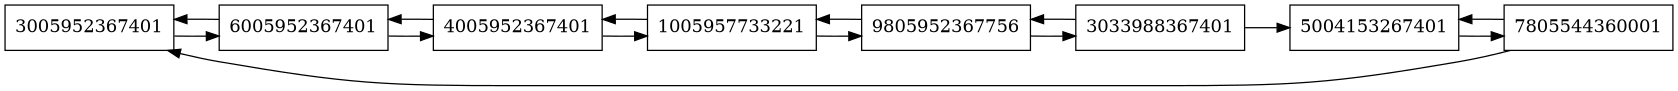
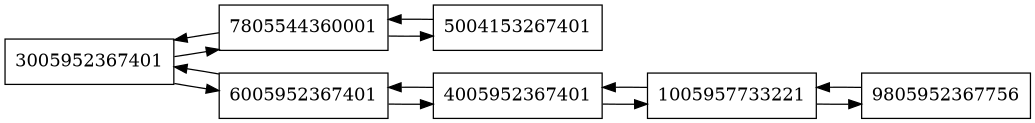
node "3033988367401": removed
edge "3005952367401" -> "7805544360001": added
